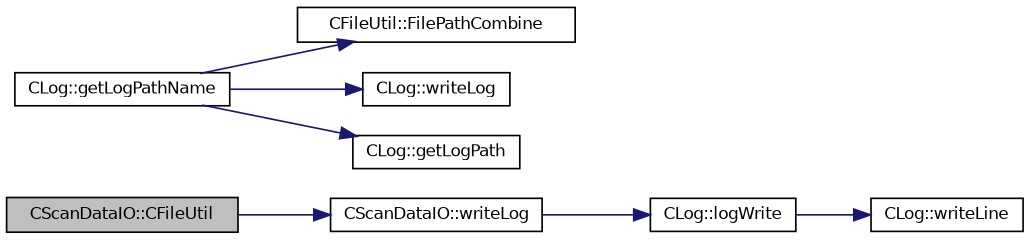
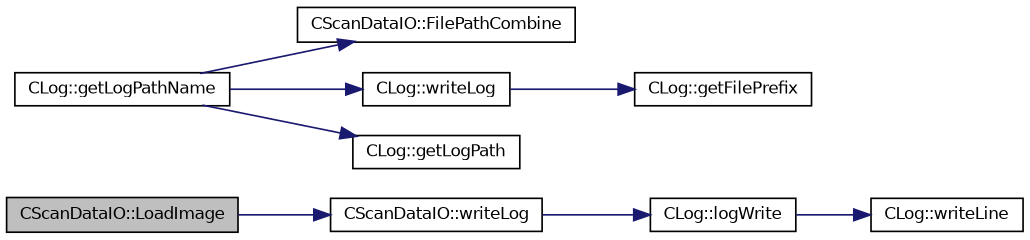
node "CFileUtil::FilePathCombine": label "CFileUtil::FilePathCombine" -> "CScanDataIO::FilePathCombine"
node "CLog::getFilePrefix": added
node "CScanDataIO::CFileUtil": label "CScanDataIO::CFileUtil" -> "CScanDataIO::LoadImage"
